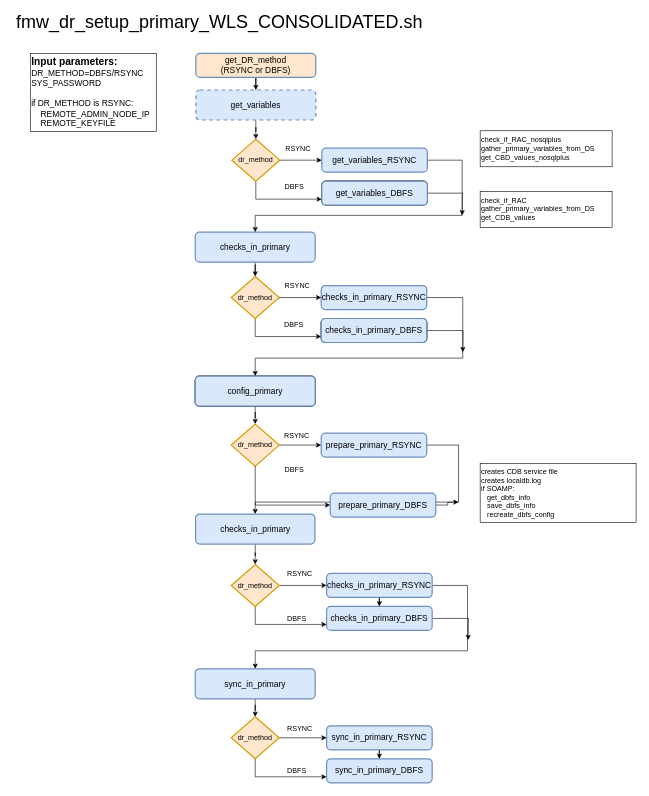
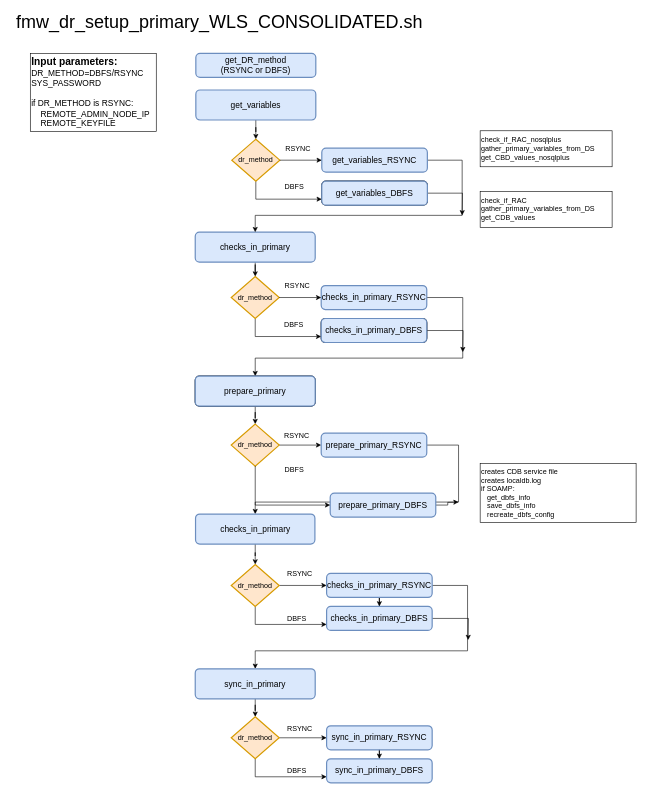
node "get_DR_method (RSYNC or DBFS)": fillcolor #ffe6cc -> #dae8fc
edge "get_DR_method (RSYNC or DBFS)" -> "get_variables": removed
node "get_variables": style dashed -> solid
node "config_primary": label "config_primary" -> "prepare_primary"
